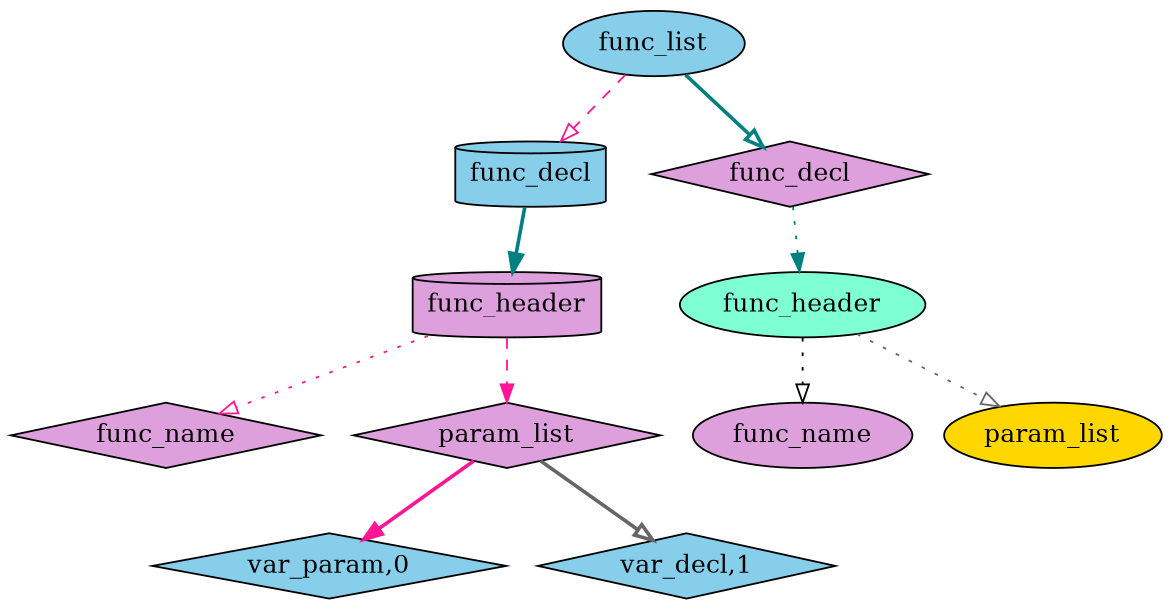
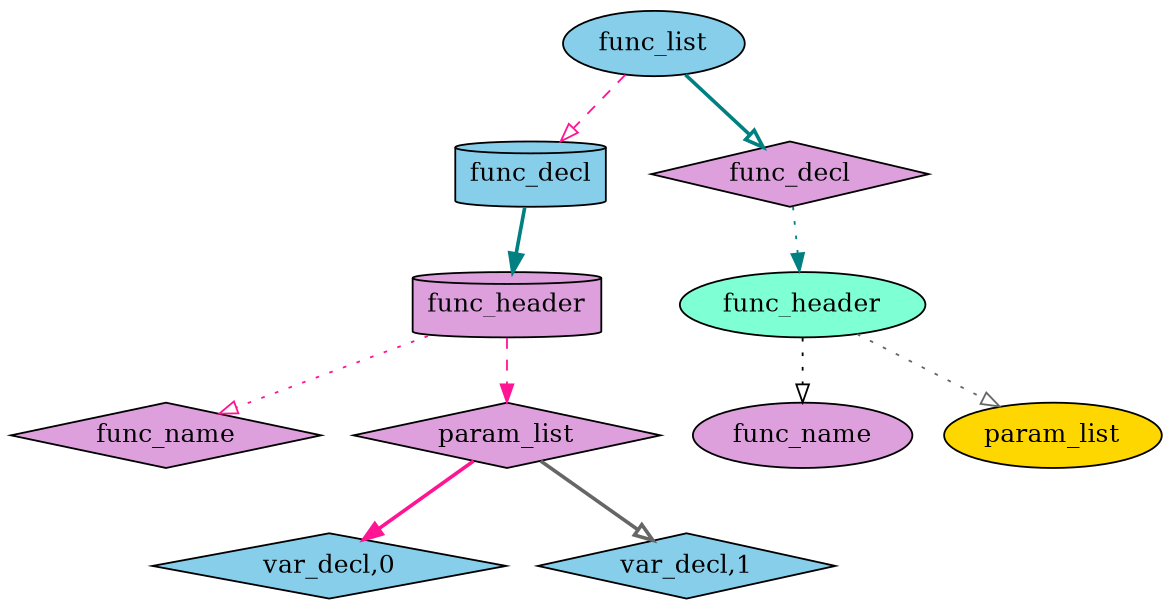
node "var_param,0": label "var_param,0" -> "var_decl,0"
